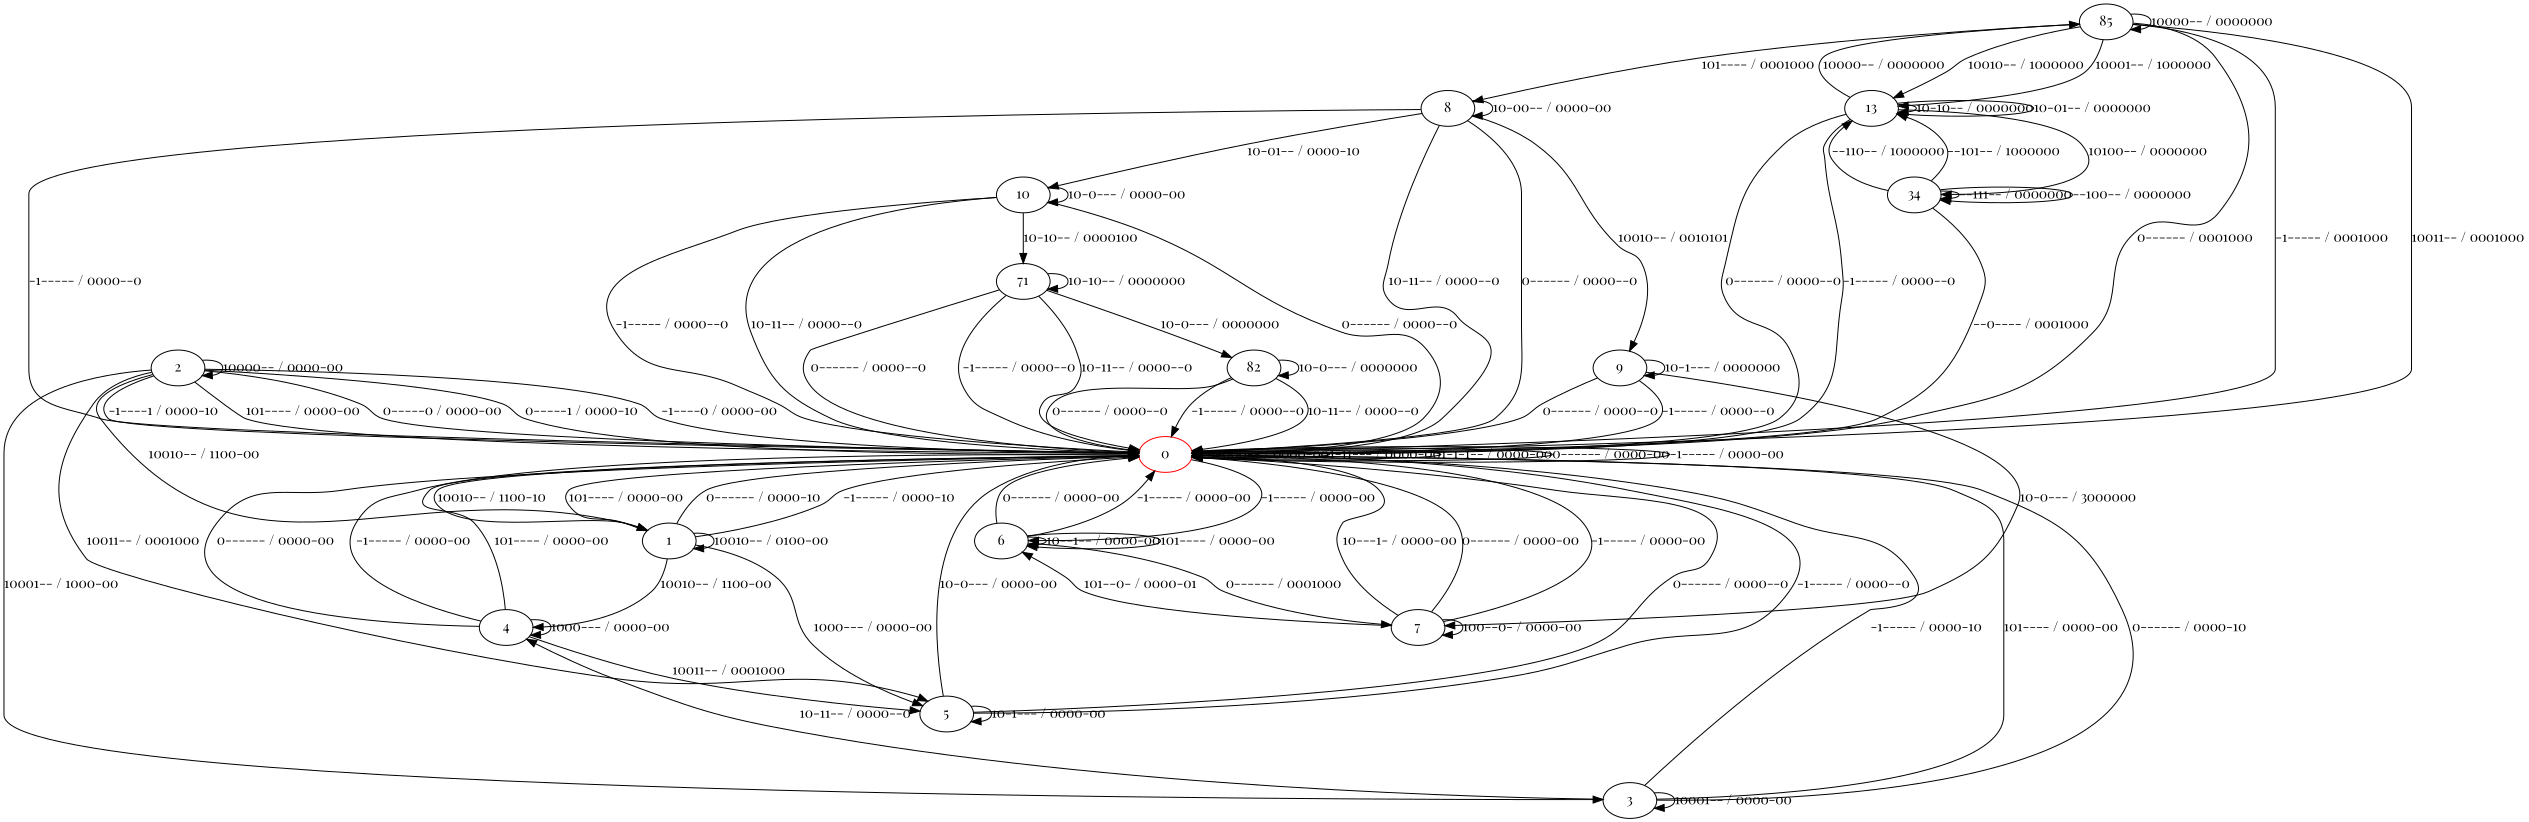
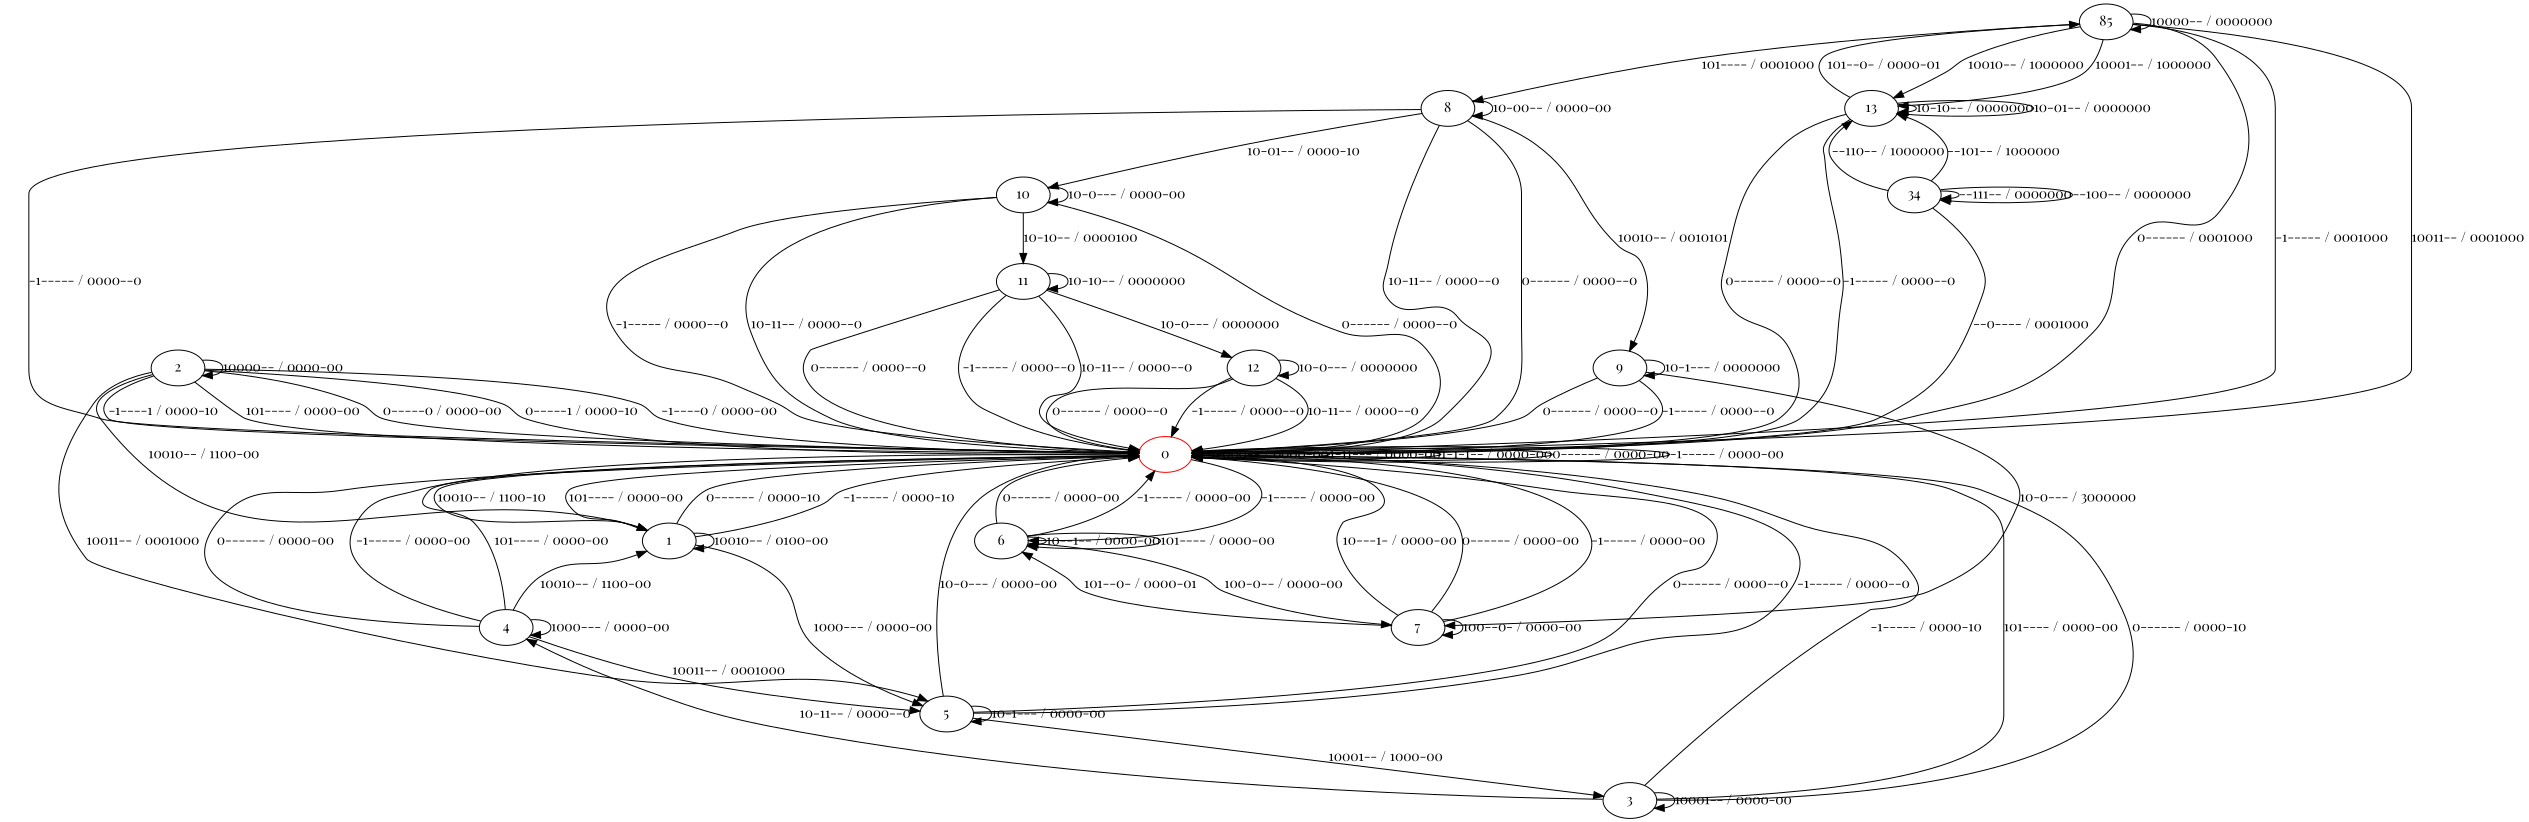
edge "13" -> "85": label "10000-- / 0000000" -> "101--0- / 0000-01"
edge "13" -> "34": removed, label "10100-- / 0000000"
node "71": label "71" -> "11"
node "82": label "82" -> "12"
edge "6" -> "7": label "0------ / 0001000" -> "100-0-- / 0000-00"
edge "1" -> "4": reversed
edge "2" -> "3": now "5" -> "3"
